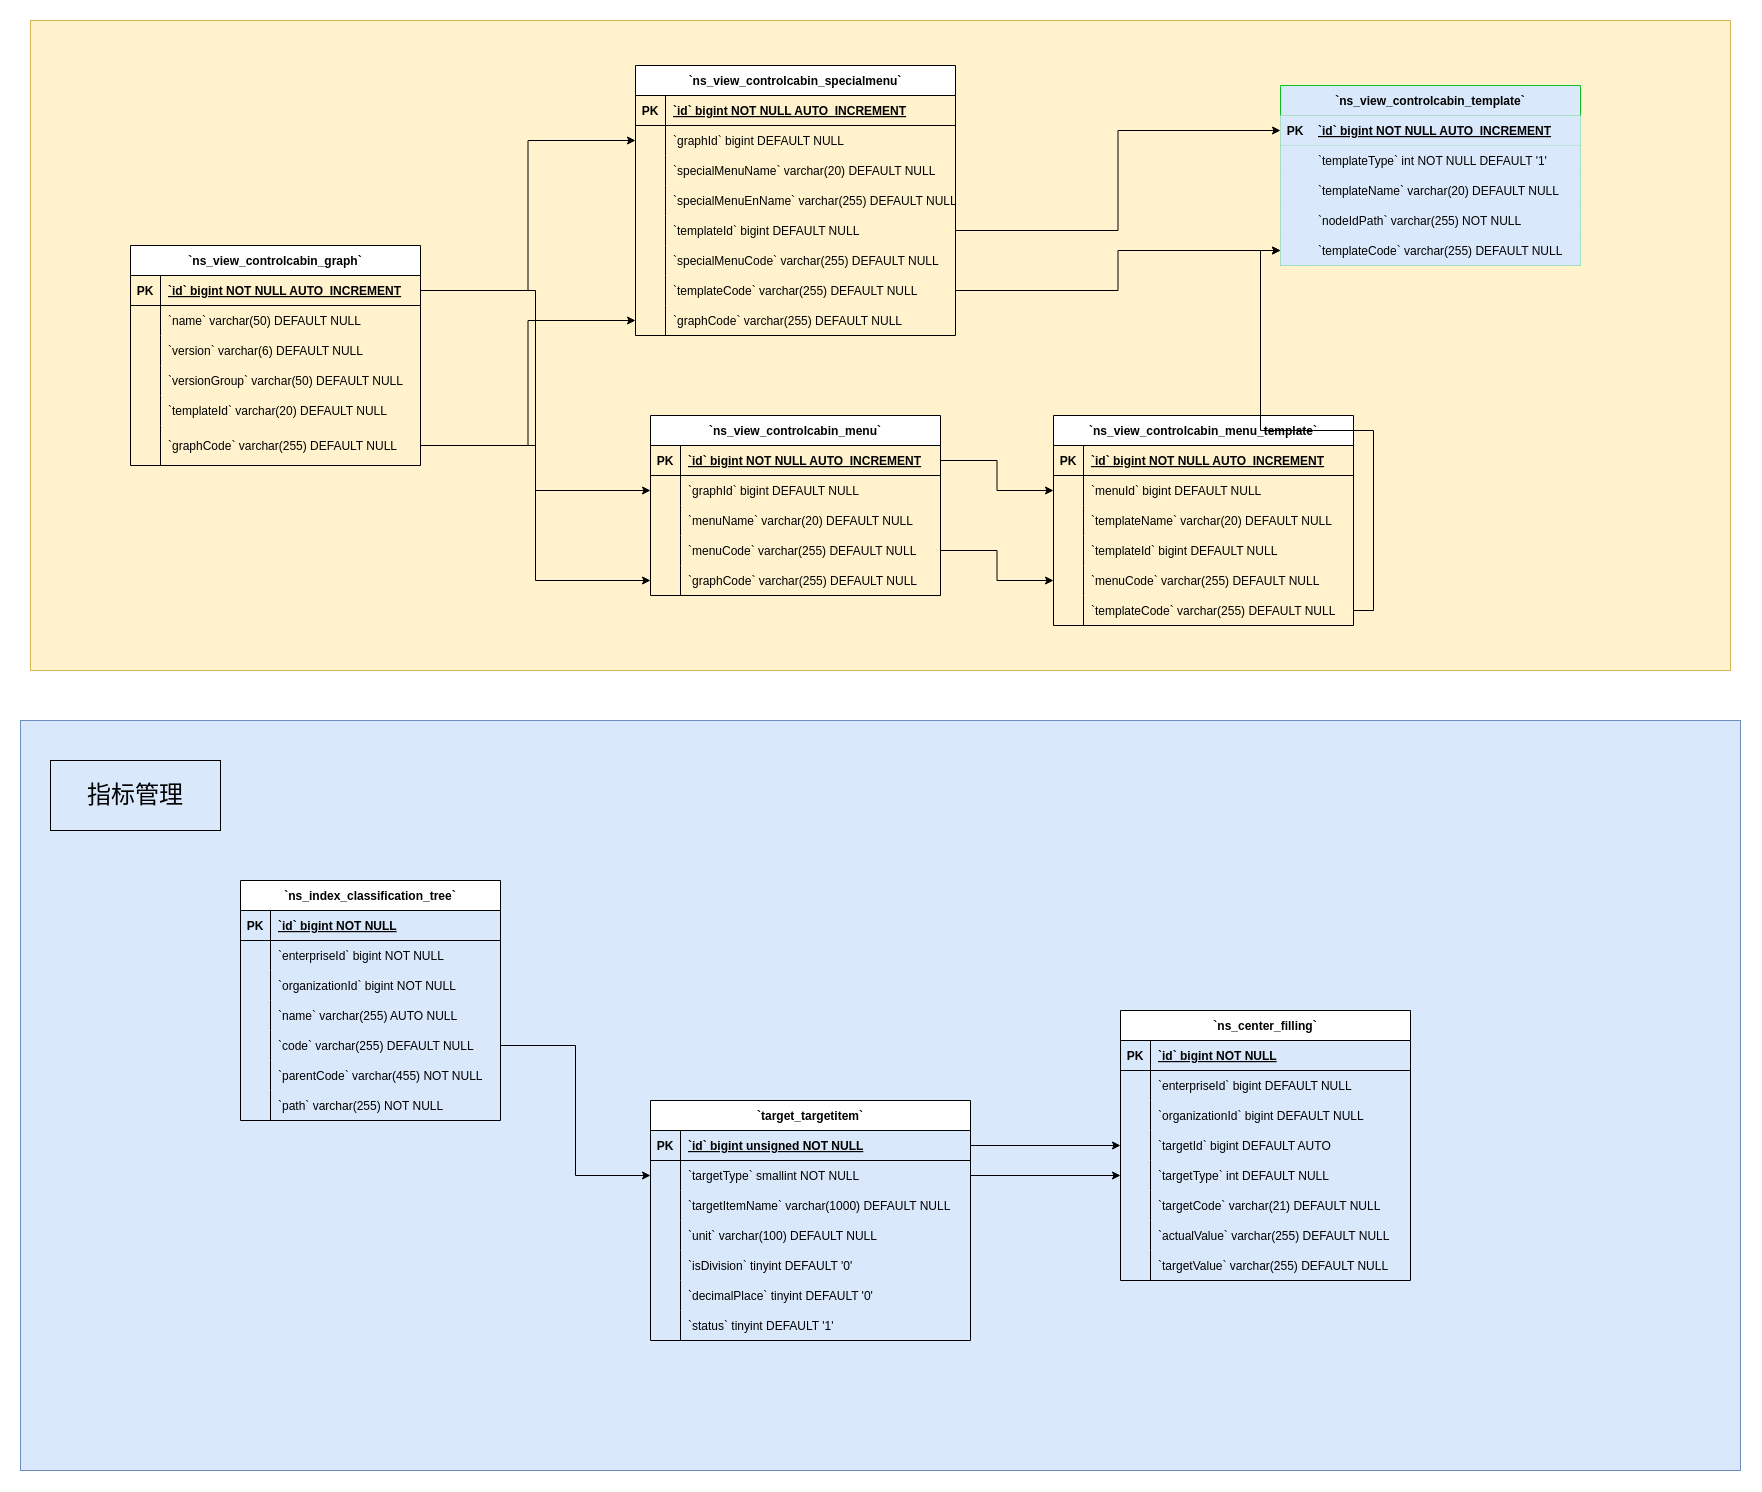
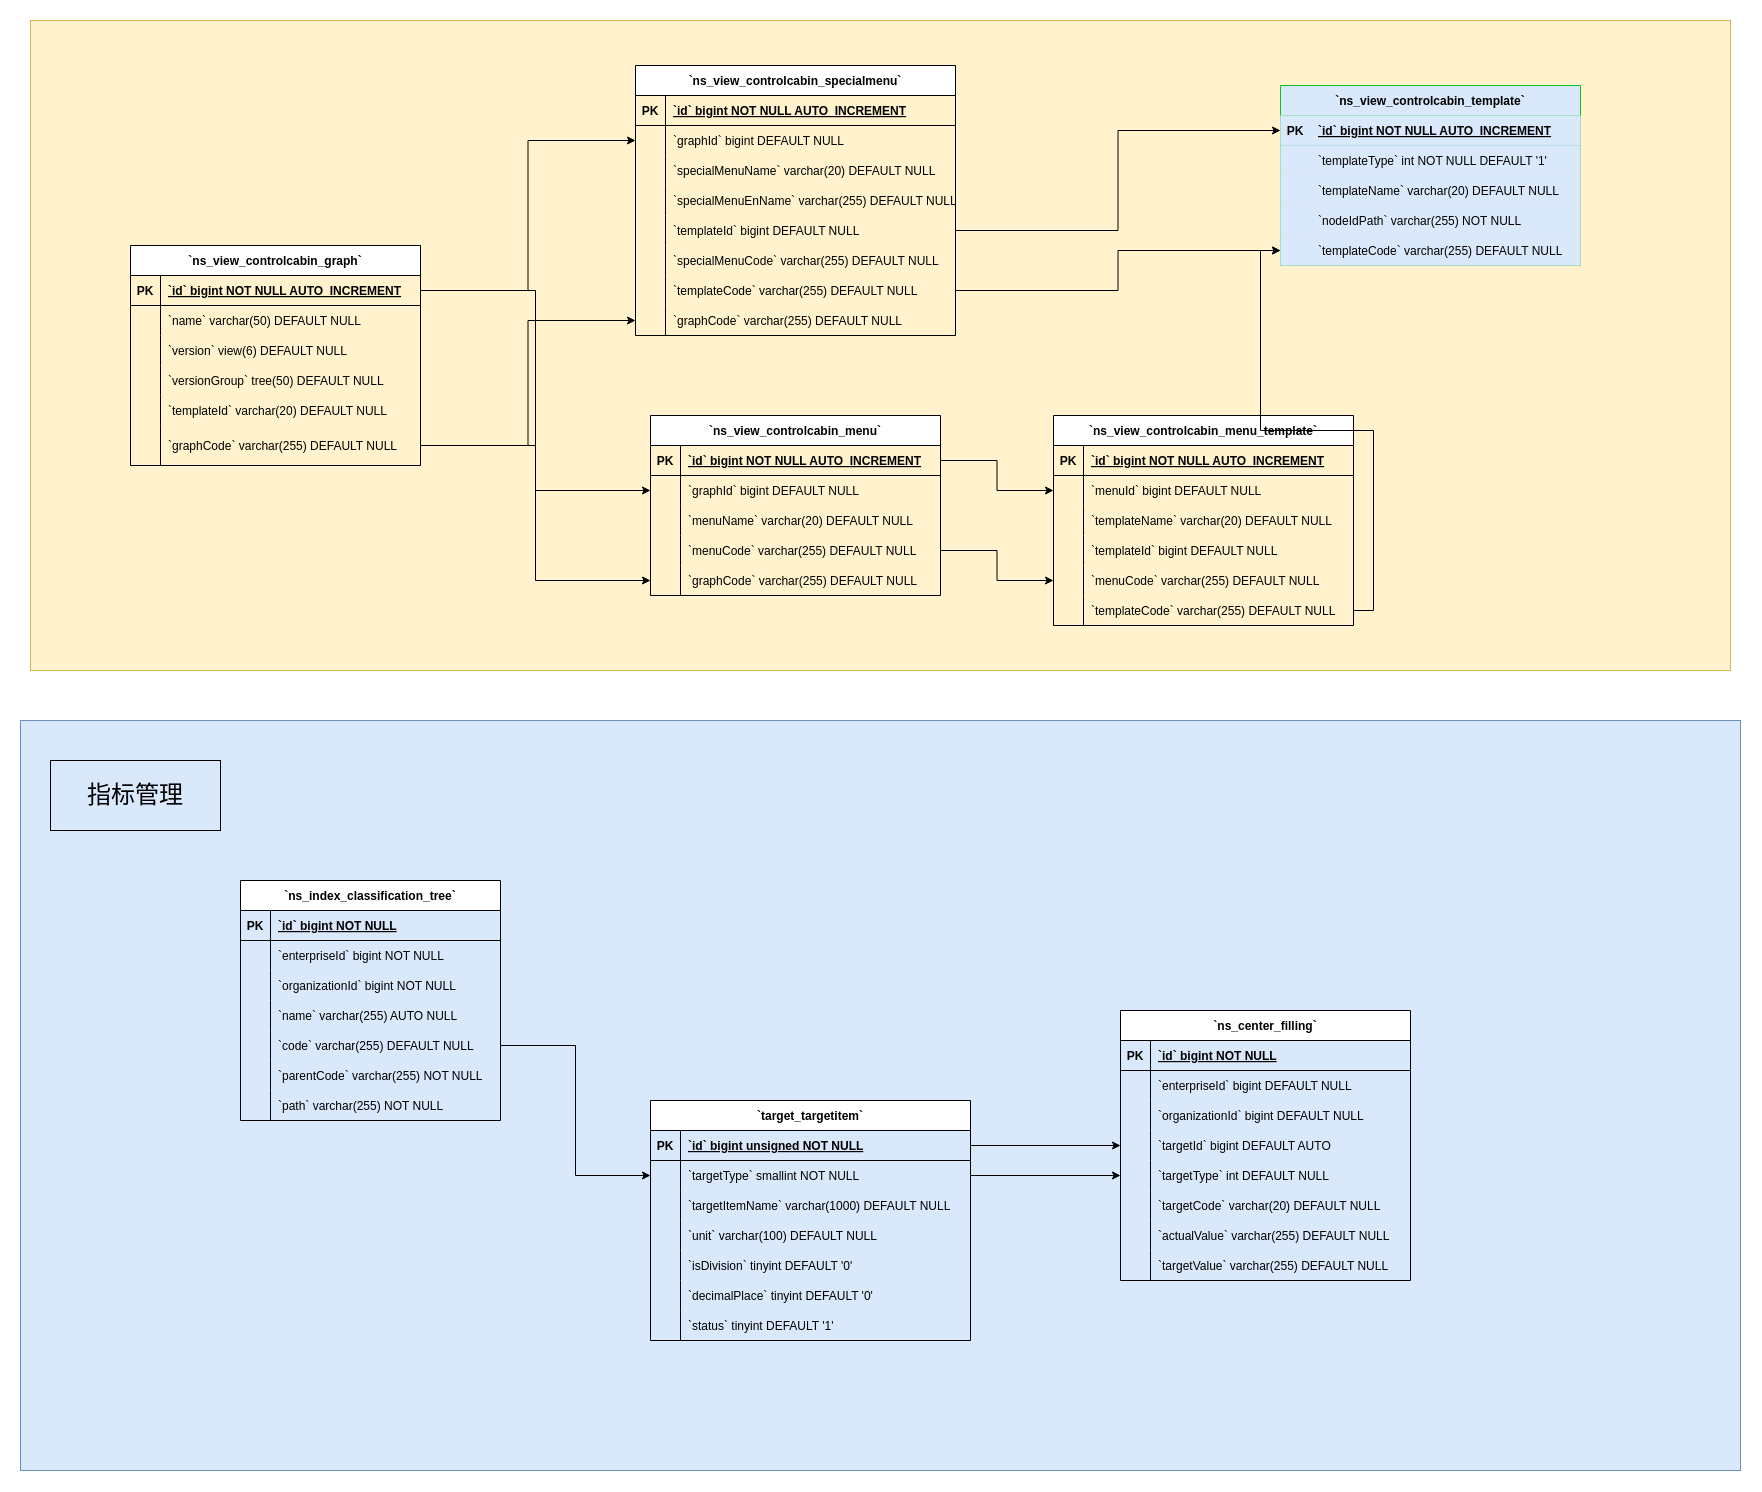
node "`version` varchar(6) DEFAULT NULL": label "`version` varchar(6) DEFAULT NULL" -> "`version` view(6) DEFAULT NULL"
node "`versionGroup` varchar(50) DEFAULT NULL": label "`versionGroup` varchar(50) DEFAULT NULL" -> "`versionGroup` tree(50) DEFAULT NULL"
node "`parentCode` varchar(455) NOT NULL": label "`parentCode` varchar(455) NOT NULL" -> "`parentCode` varchar(255) NOT NULL"
node "`targetCode` varchar(21) DEFAULT NULL": label "`targetCode` varchar(21) DEFAULT NULL" -> "`targetCode` varchar(20) DEFAULT NULL"
